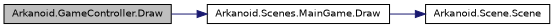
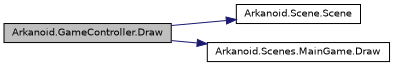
edge "Arkanoid.Scenes.MainGame.Draw" -> "Arkanoid.Scene.Scene": now "Arkanoid.GameController.Draw" -> "Arkanoid.Scene.Scene"
